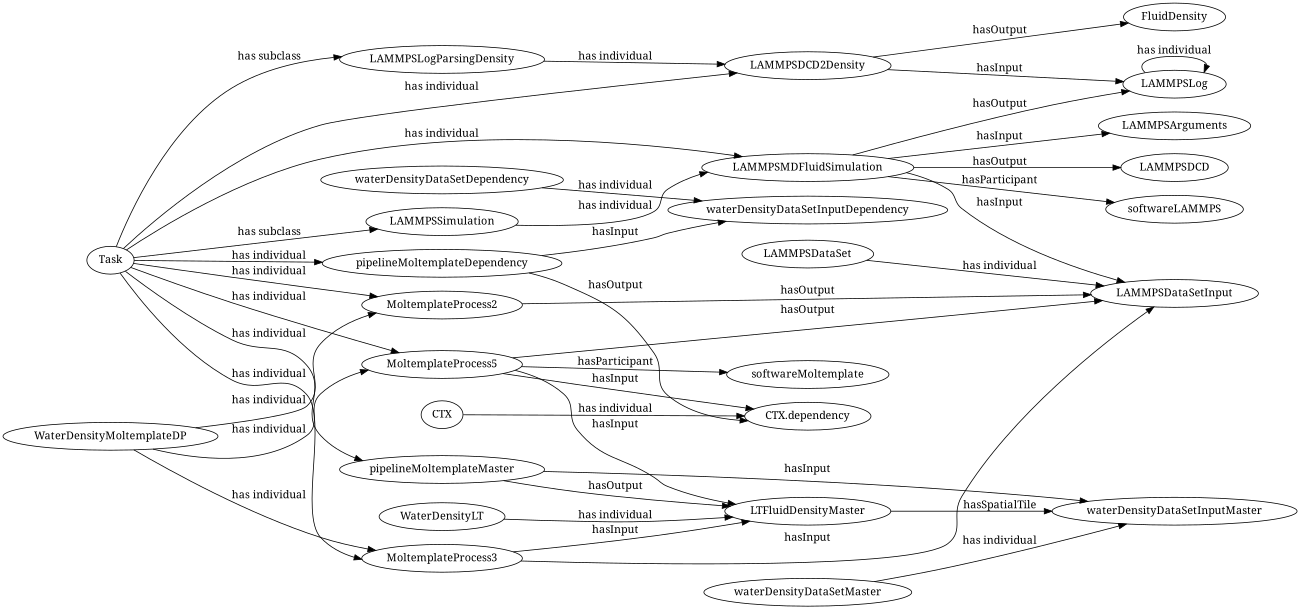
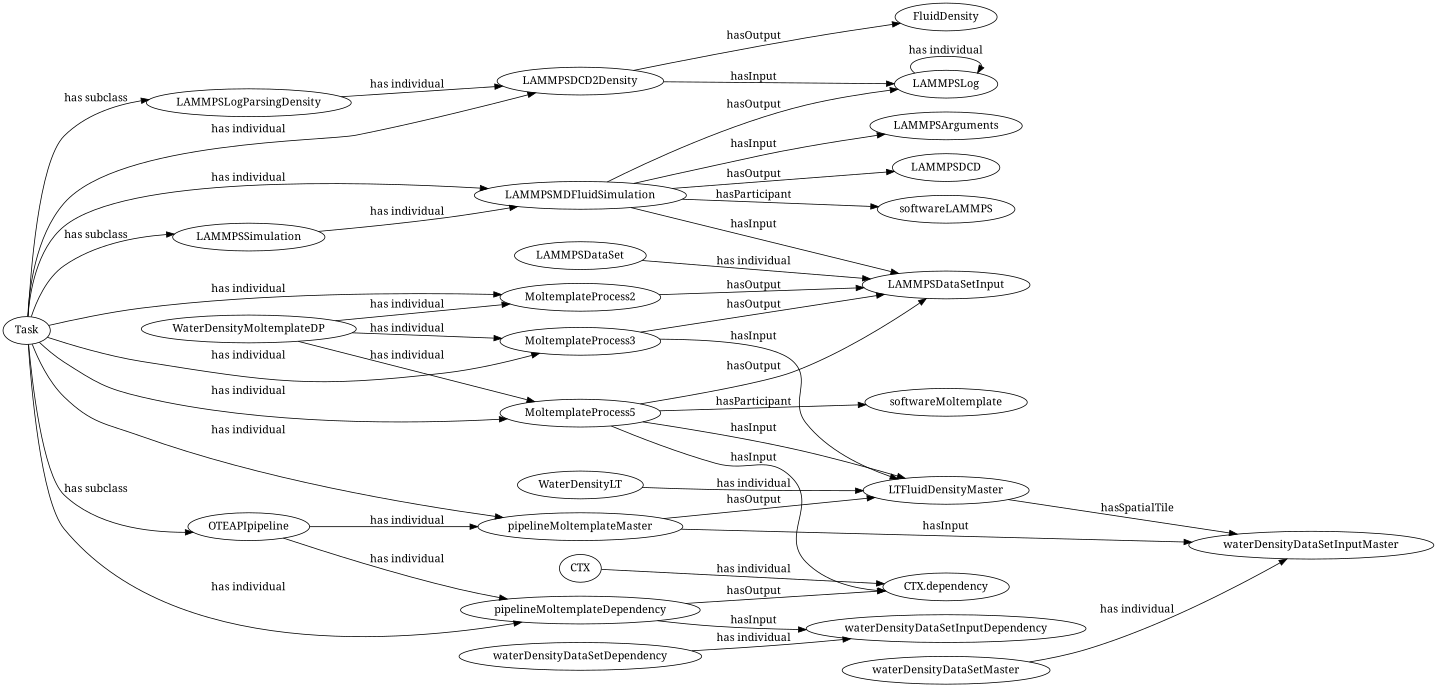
node "OTEAPIpipeline": added
edge "MoltemplateProcess3" -> "LAMMPSDataSetInput": label "hasInput" -> "hasOutput"
